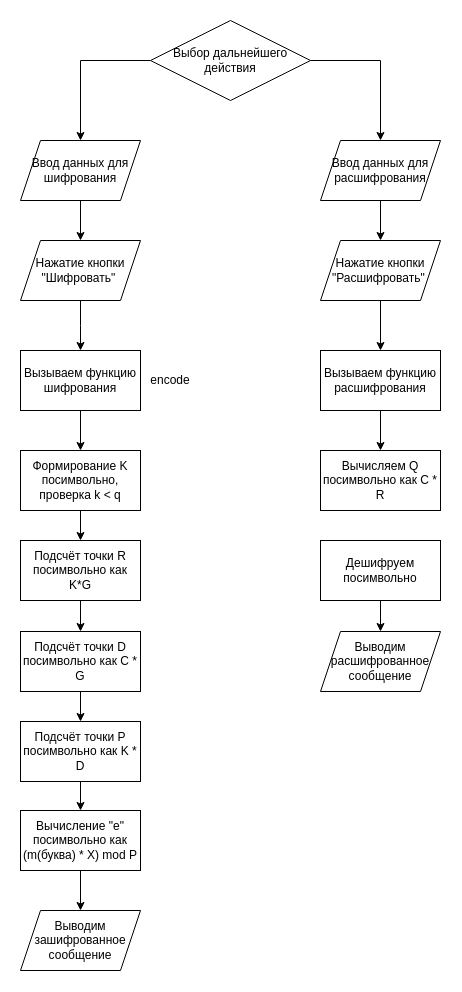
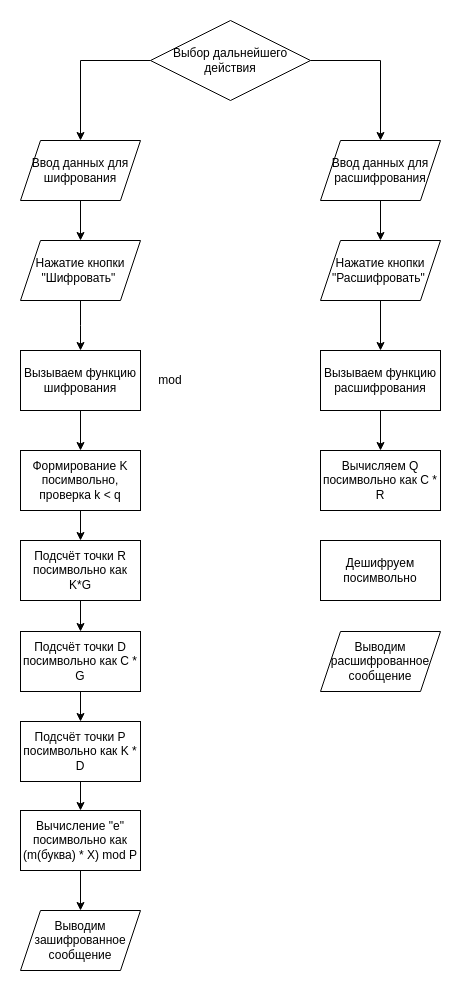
node "encode": label "encode" -> "mod"
edge "Дешифруем посимвольно" -> "Выводим расшифрованное сообщение": removed
